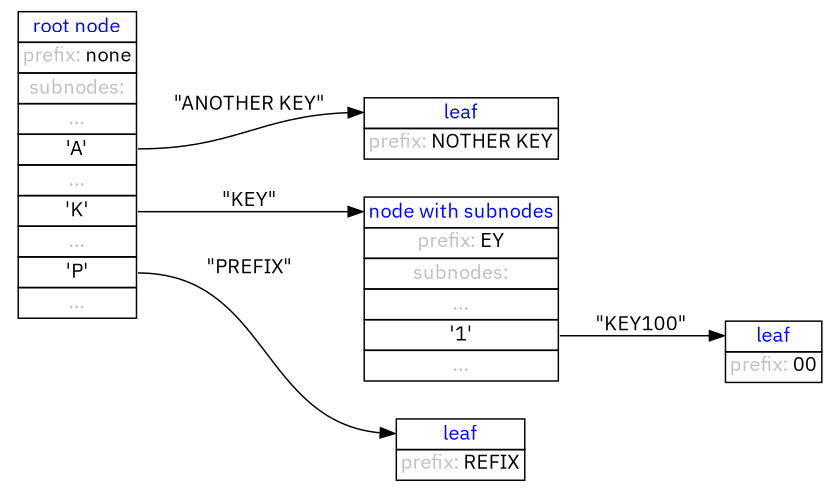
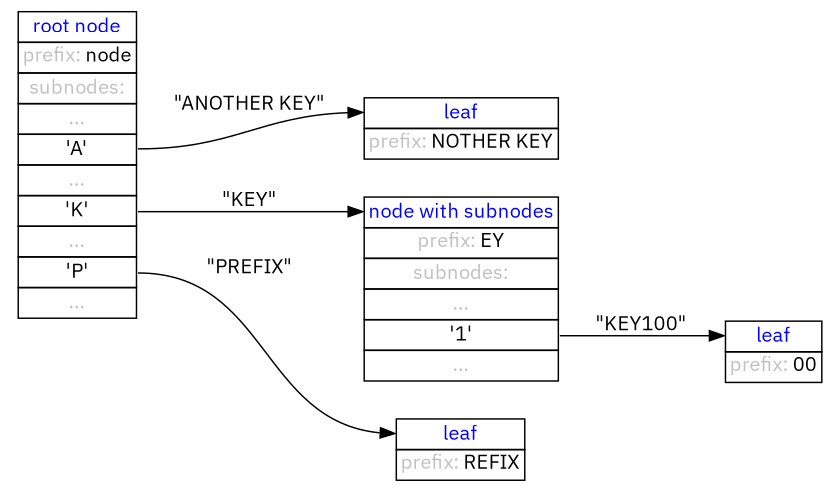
node "root node": text "none" -> "node"
